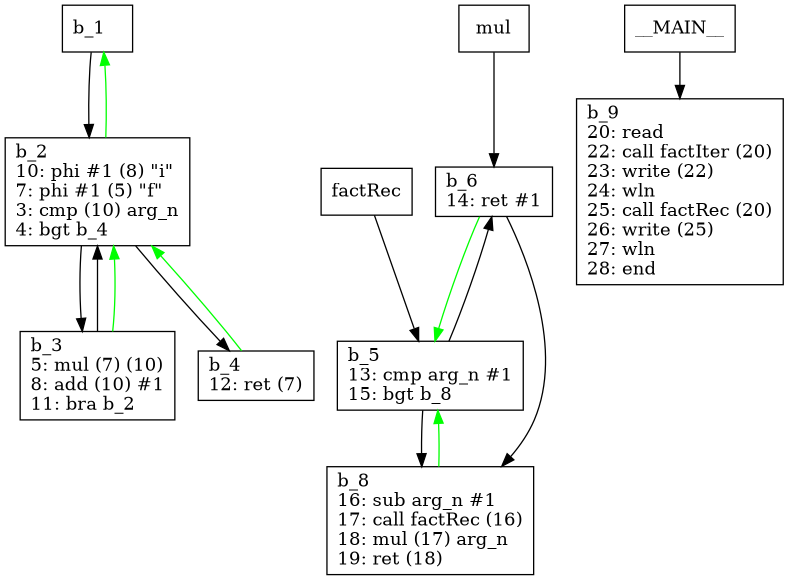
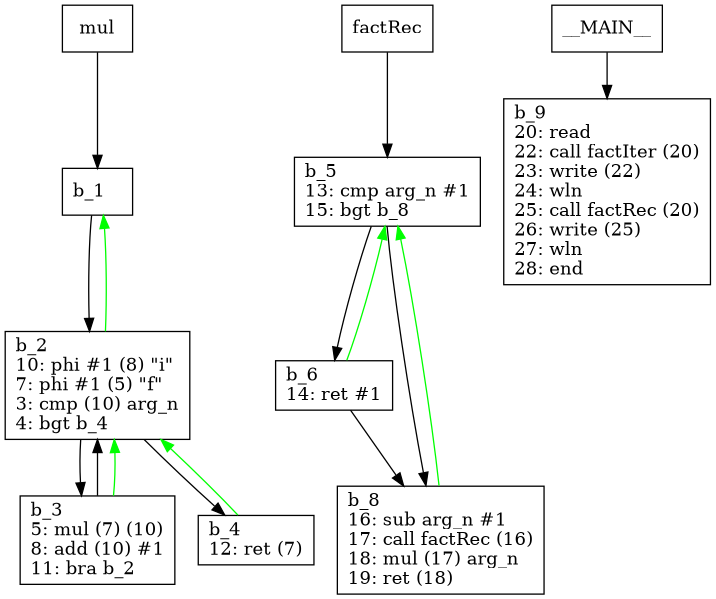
edge "mul" -> "b_6 14: ret #1": now "mul" -> "b_1"
